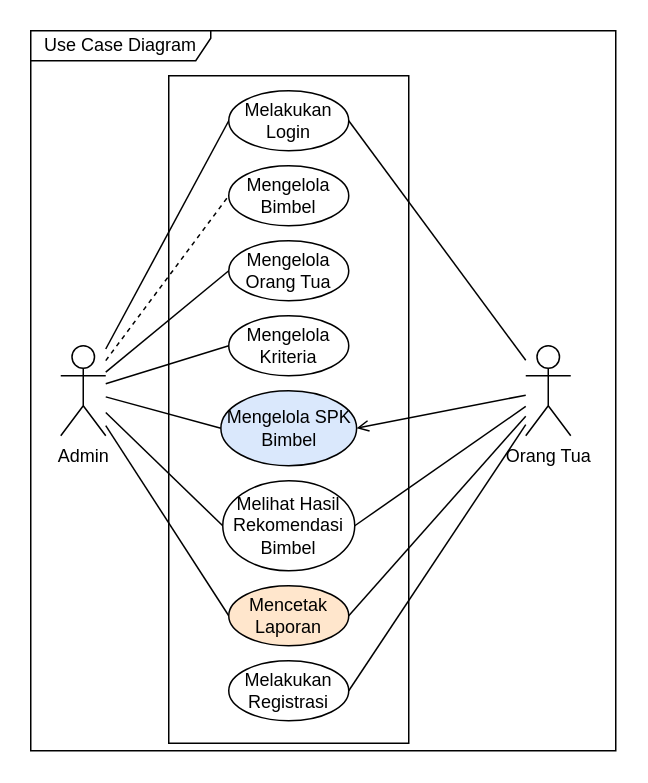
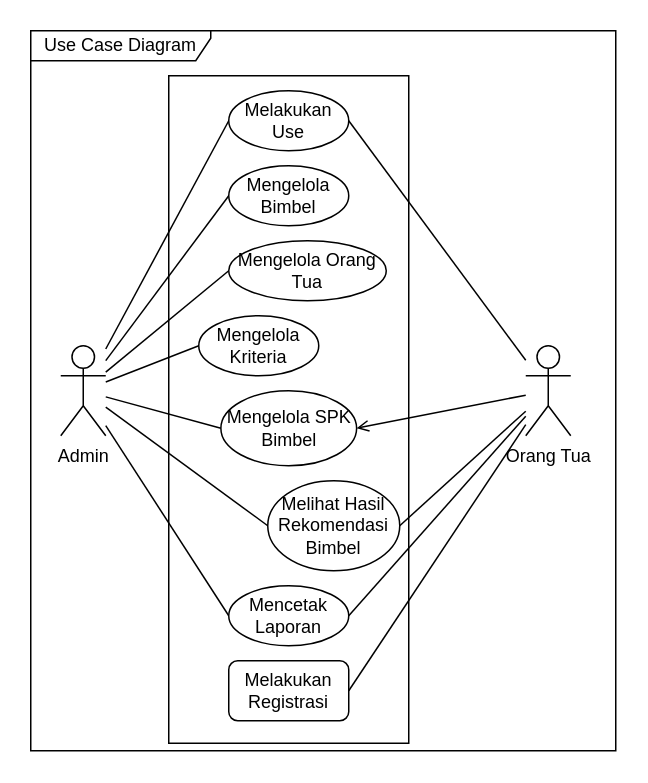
node "Melakukan Login": label "Melakukan Login" -> "Melakukan Use"
node "Mengelola Orang Tua": size 120x60 -> 158x60
edge "Mengelola Bimbel" -- "Admin": style dashed -> solid
node "Mengelola Kriteria": moved (289, 346) -> (259, 346)
node "Mengelola SPK Bimbel": fillcolor #dae8fc -> #ffffff
node "Melihat Hasil Rekomendasi Bimbel": moved (289, 526) -> (334, 526)
node "Mencetak Laporan": fillcolor #ffe6cc -> #ffffff
node "Melakukan Registrasi": shape ellipse -> rounded rectangle
